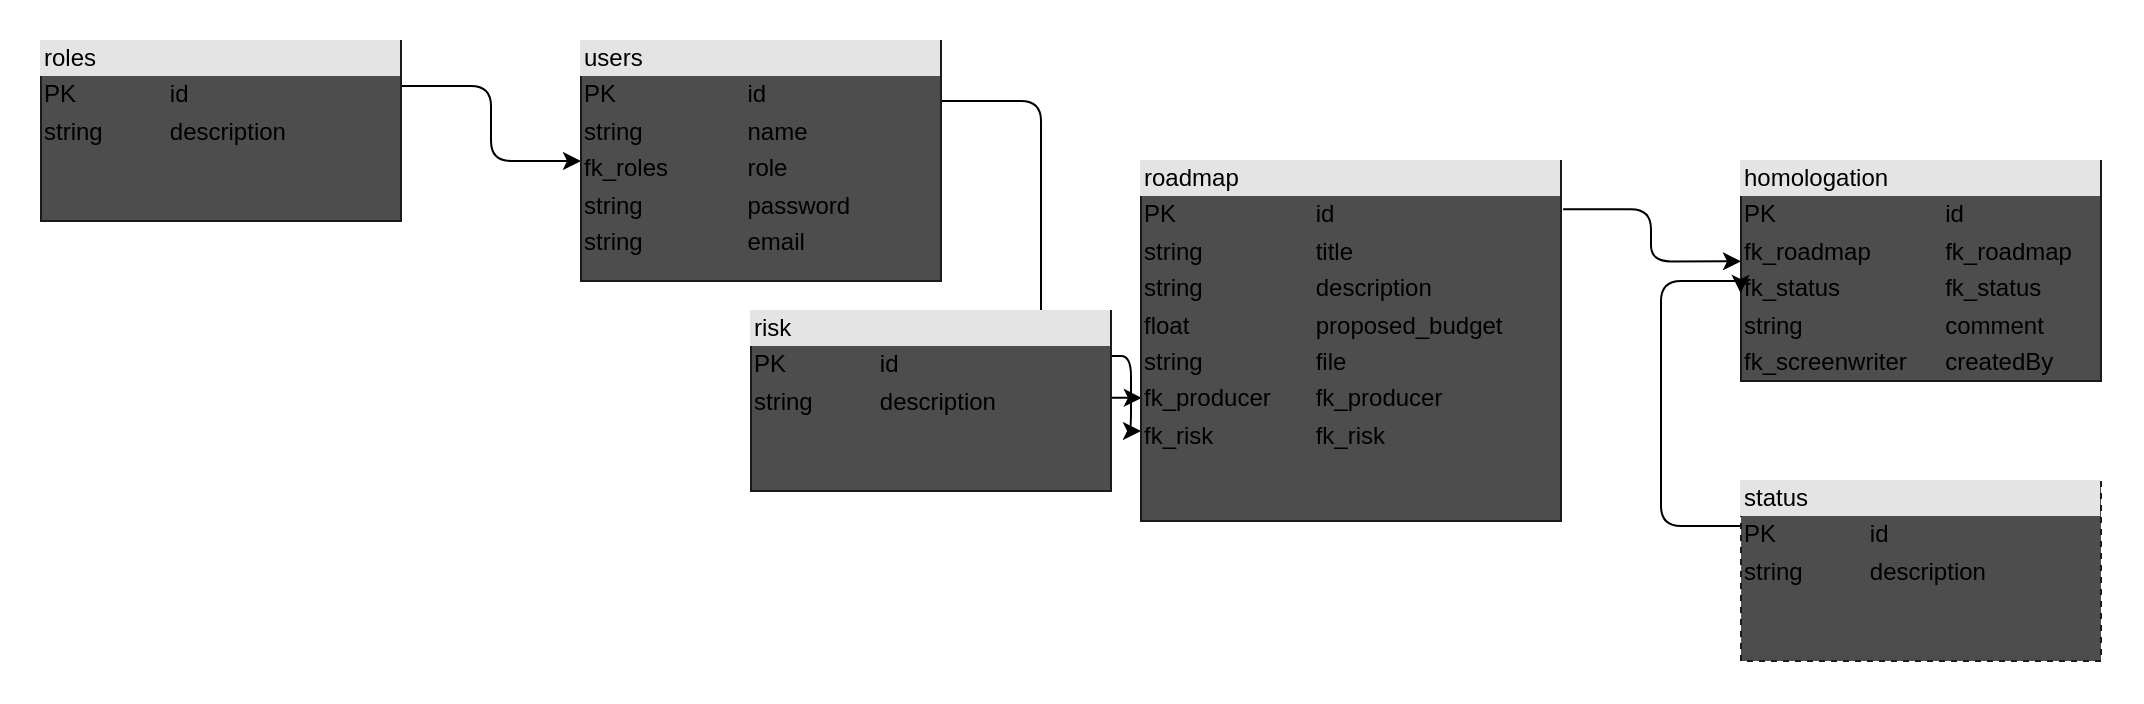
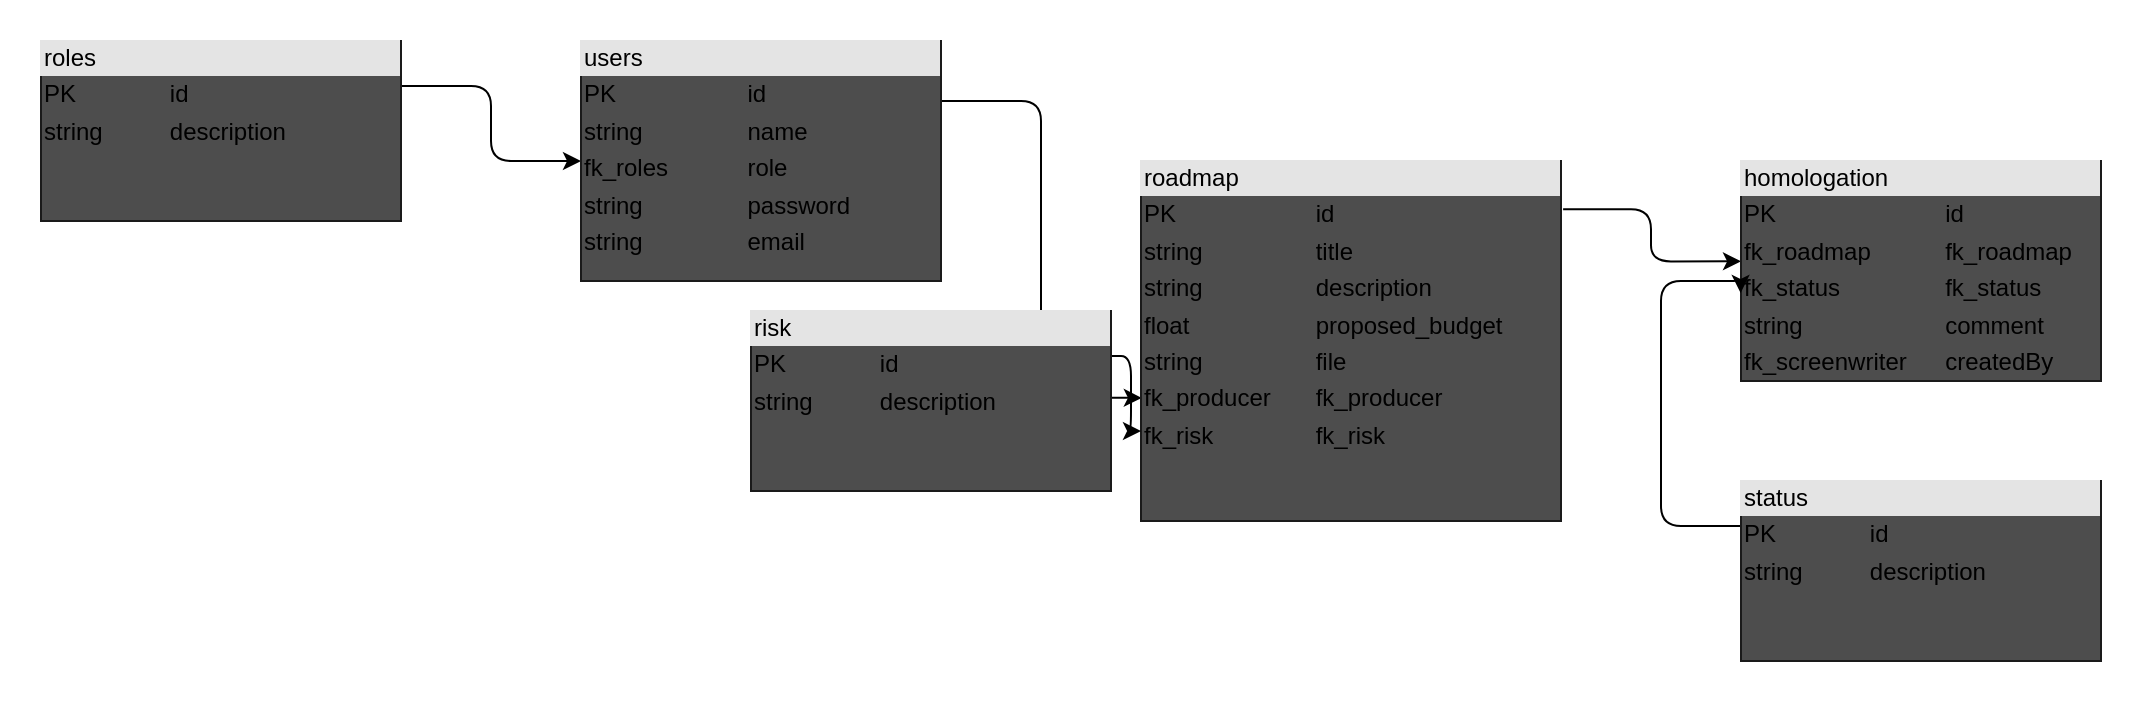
node "status PK id string description": style dashed -> solid
